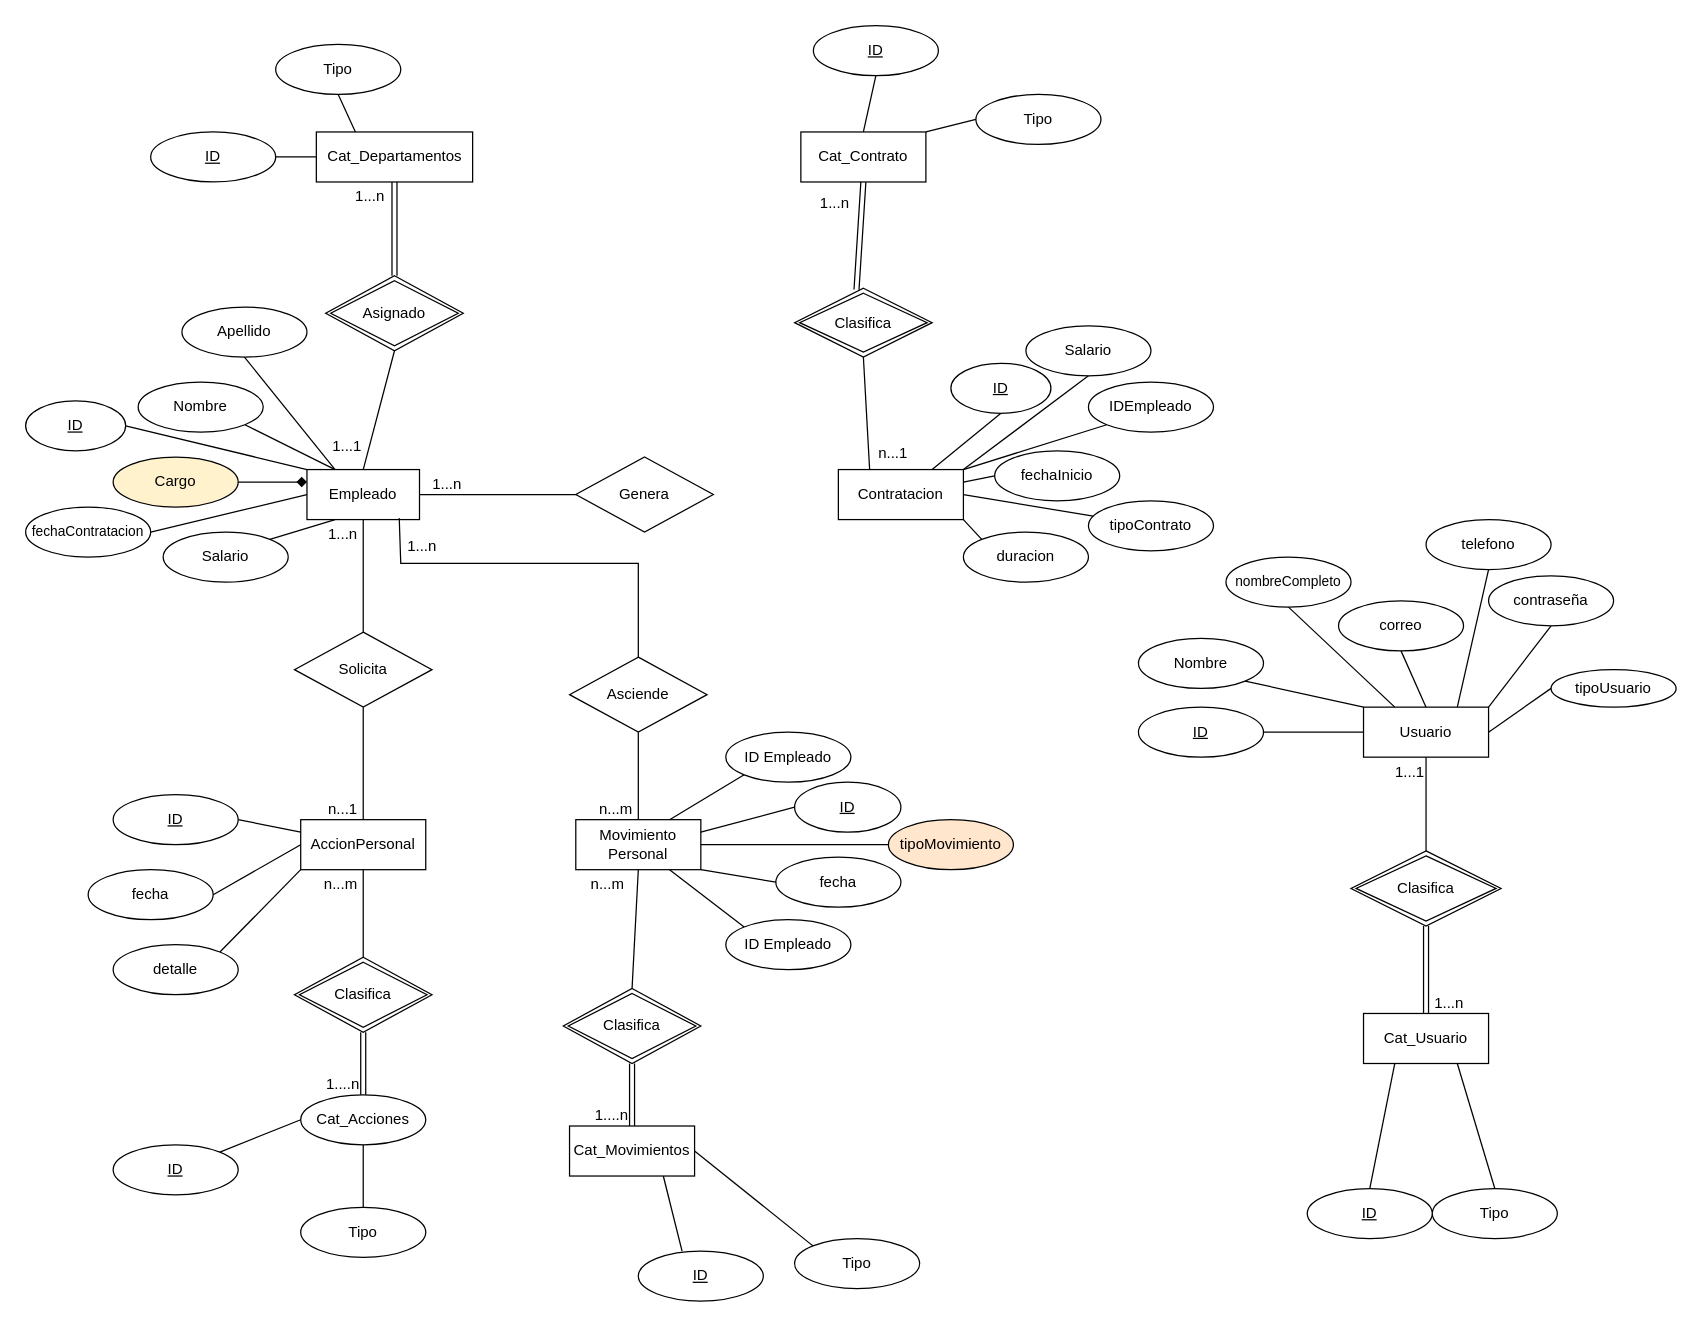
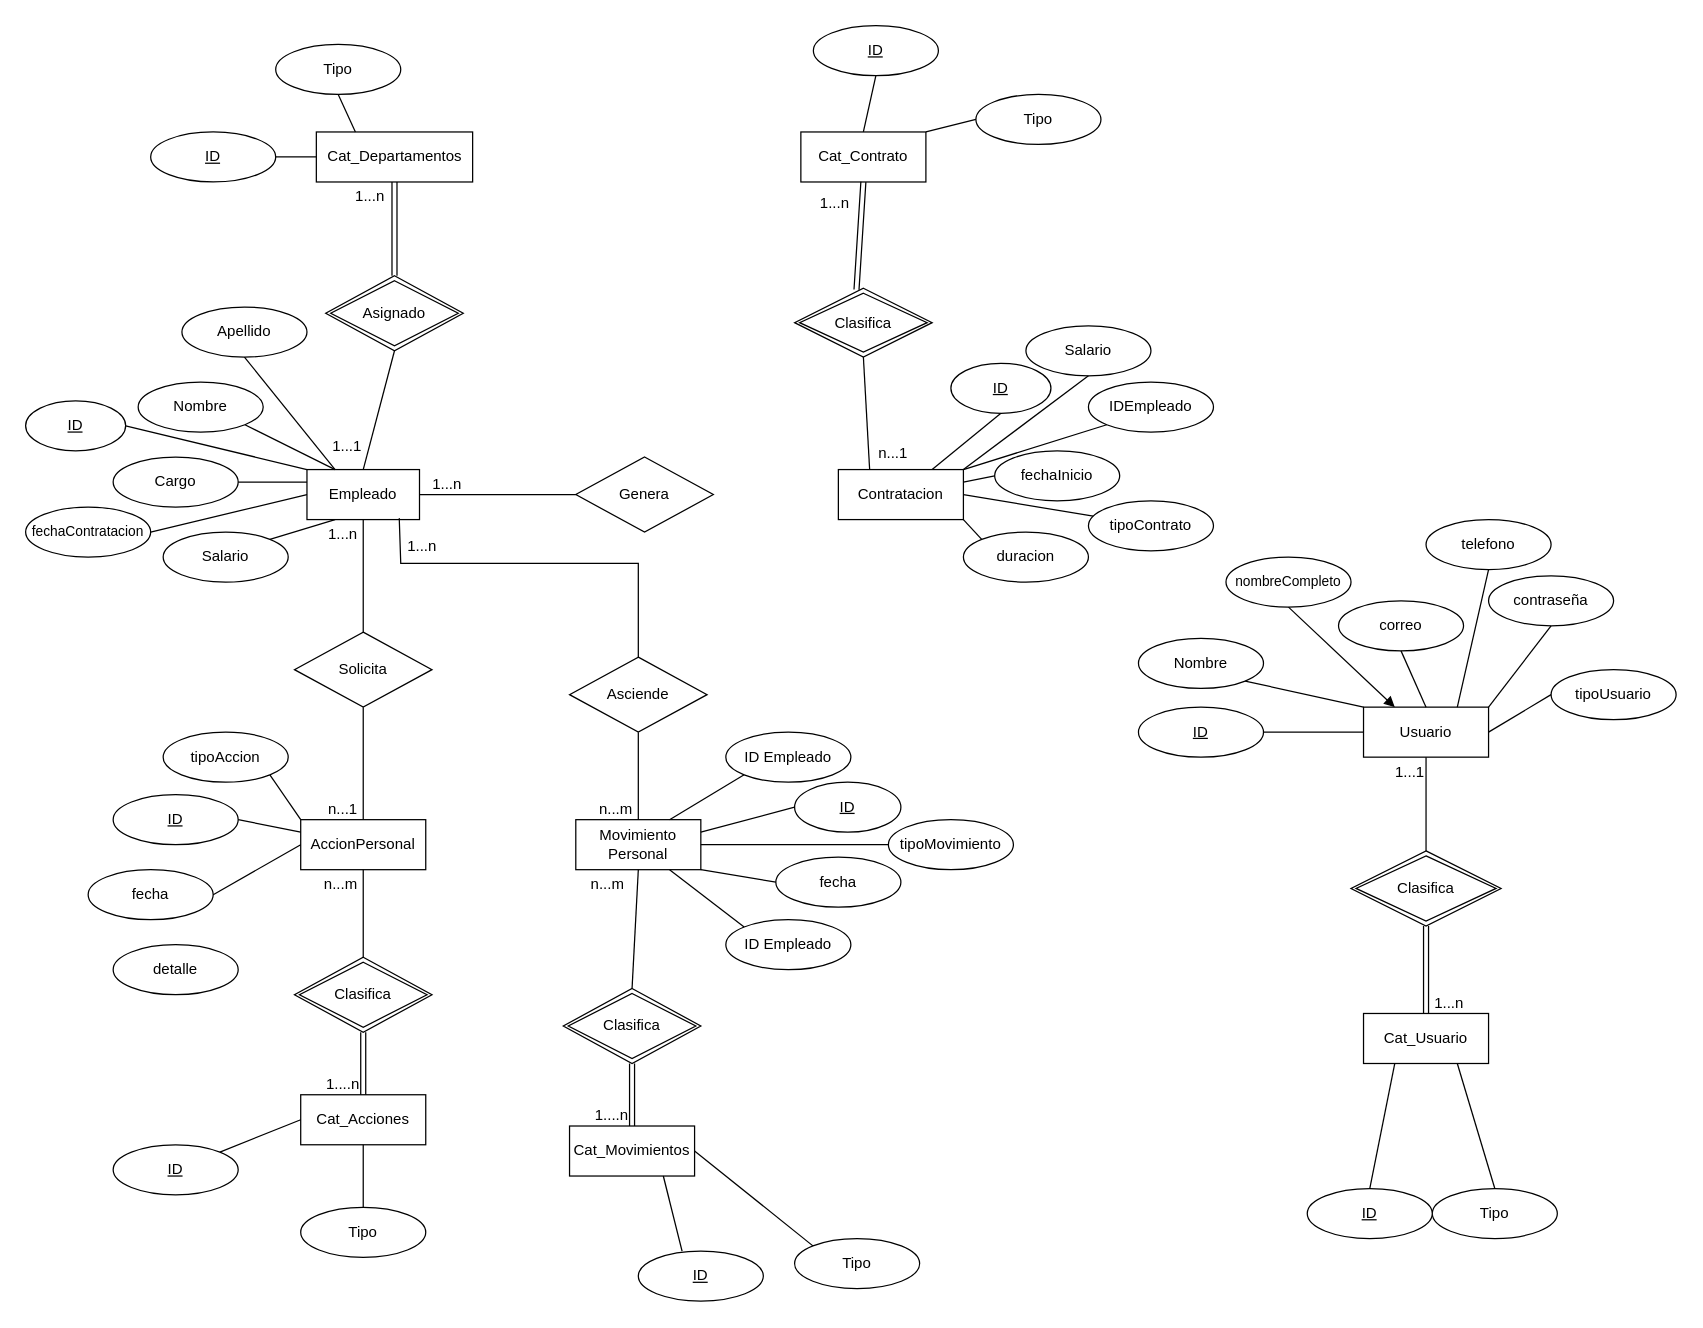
node "Cargo": fillcolor #fff2cc -> #ffffff
edge "Cargo" -> "Empleado": arrowhead diamond -> none
node "tipoUsuario": size 125x38 -> 125x50
edge "nombreCompleto" -- "Usuario": arrowhead none -> block
node "tipoAccion": added
edge "tipoAccion" -- "AccionPersonal": added
node "tipoMovimiento": fillcolor #ffe6cc -> #ffffff
edge "AccionPersonal" -- "detalle": removed
node "Cat_Acciones": shape ellipse -> rectangle
